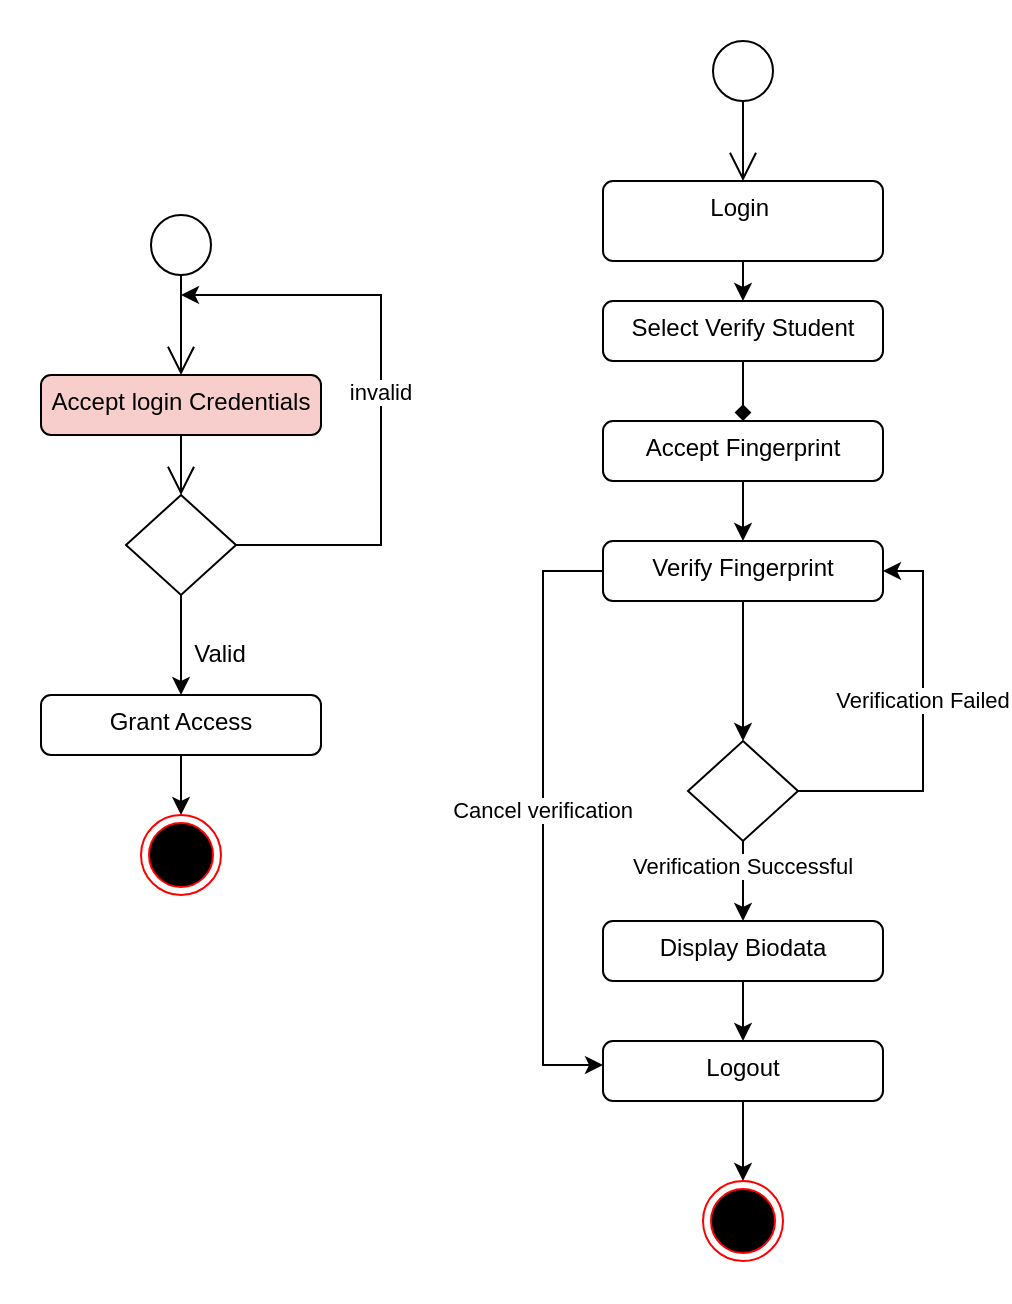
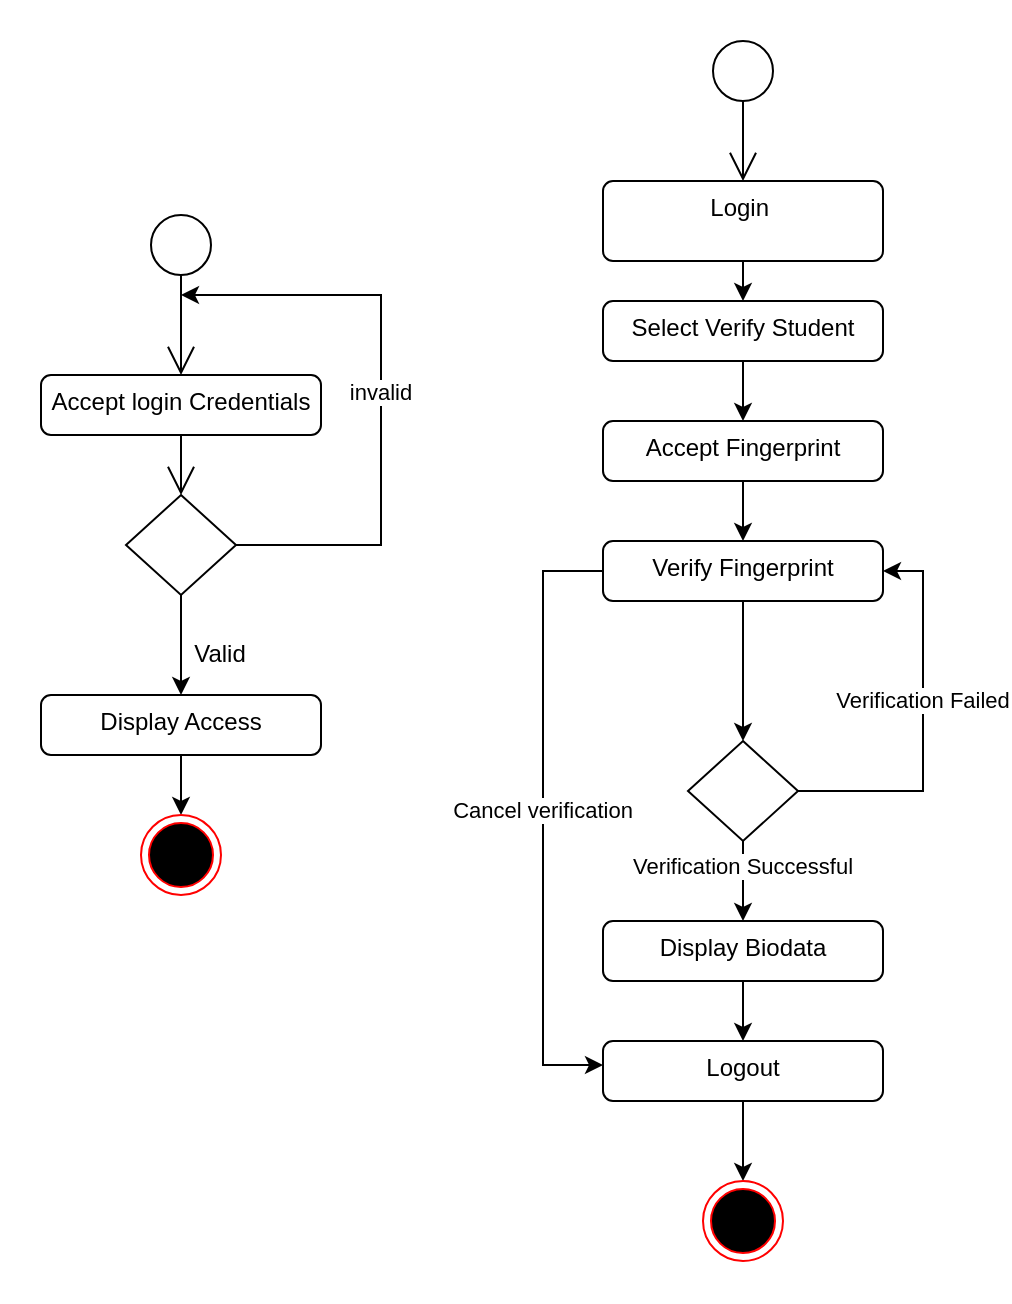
node "Accept login Credentials": fillcolor #f8cecc -> #ffffff
edge "Select Verify Student" -> "Accept Fingerprint": arrowhead diamond -> classic
node "Grant Access": label "Grant Access" -> "Display Access"
